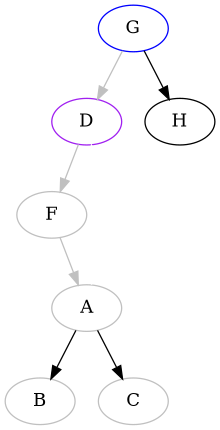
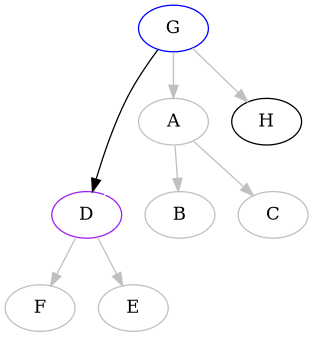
edge "G" -> "D": color gray -> black
edge "G" -> "H": color black -> gray
edge "F" -> "A": now "G" -> "A"
node "E": added
edge "A" -> "B": color black -> gray
edge "A" -> "C": color black -> gray
